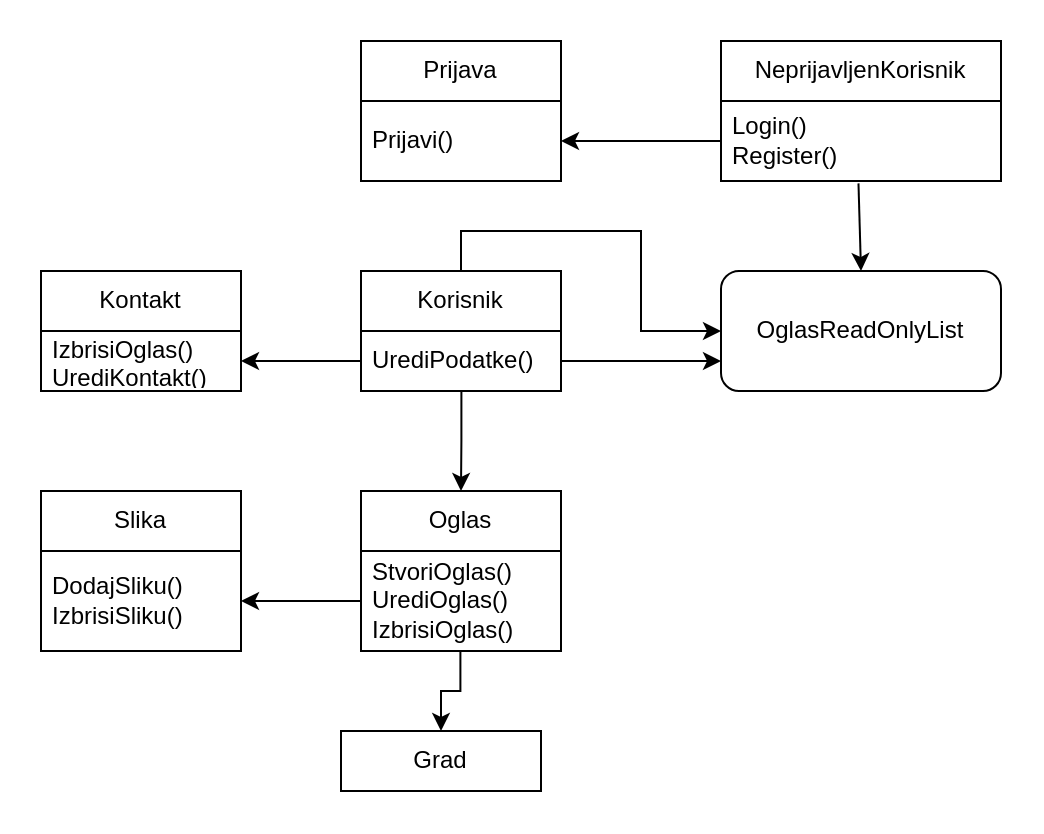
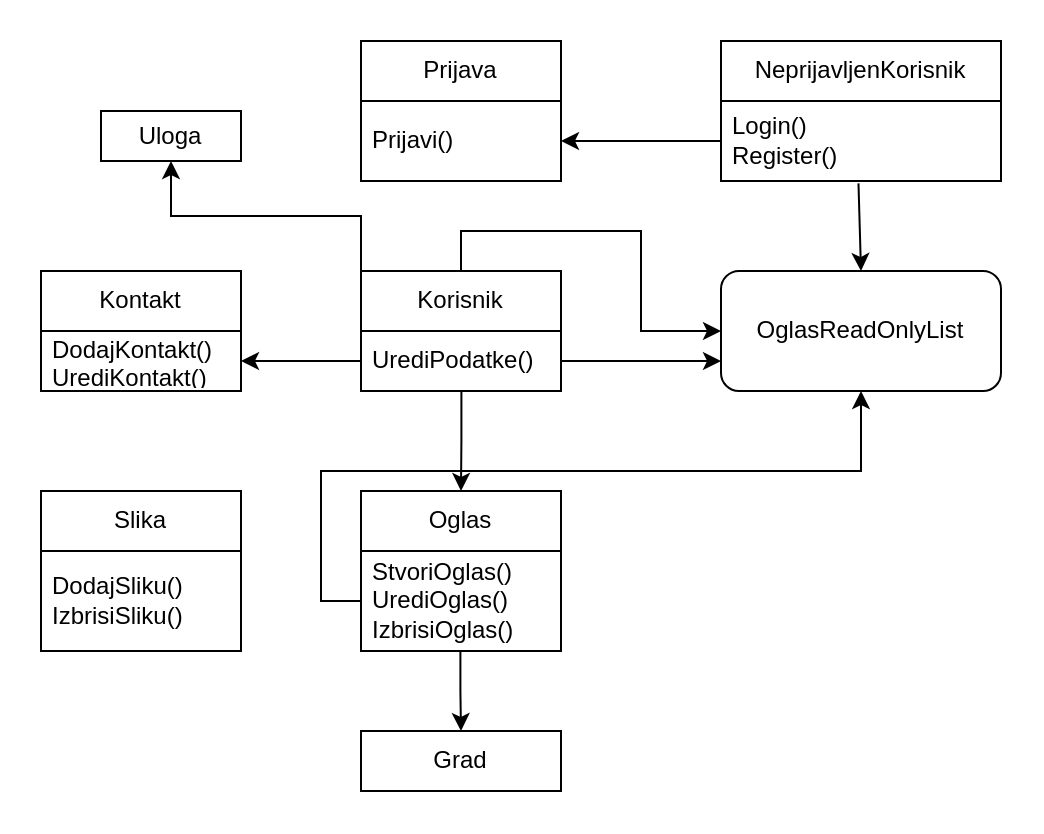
node "Uloga": added
edge "Korisnik" -> "Uloga": added
node "IzbrisiOglas() UrediKontakt()": label "IzbrisiOglas() UrediKontakt()" -> "DodajKontakt() UrediKontakt()"
edge "StvoriOglas() UrediOglas() IzbrisiOglas()" -> "DodajSliku() IzbrisiSliku()": now "StvoriOglas() UrediOglas() IzbrisiOglas()" -> "OglasReadOnlyList"
node "Grad": moved (441, 761) -> (461, 761)
